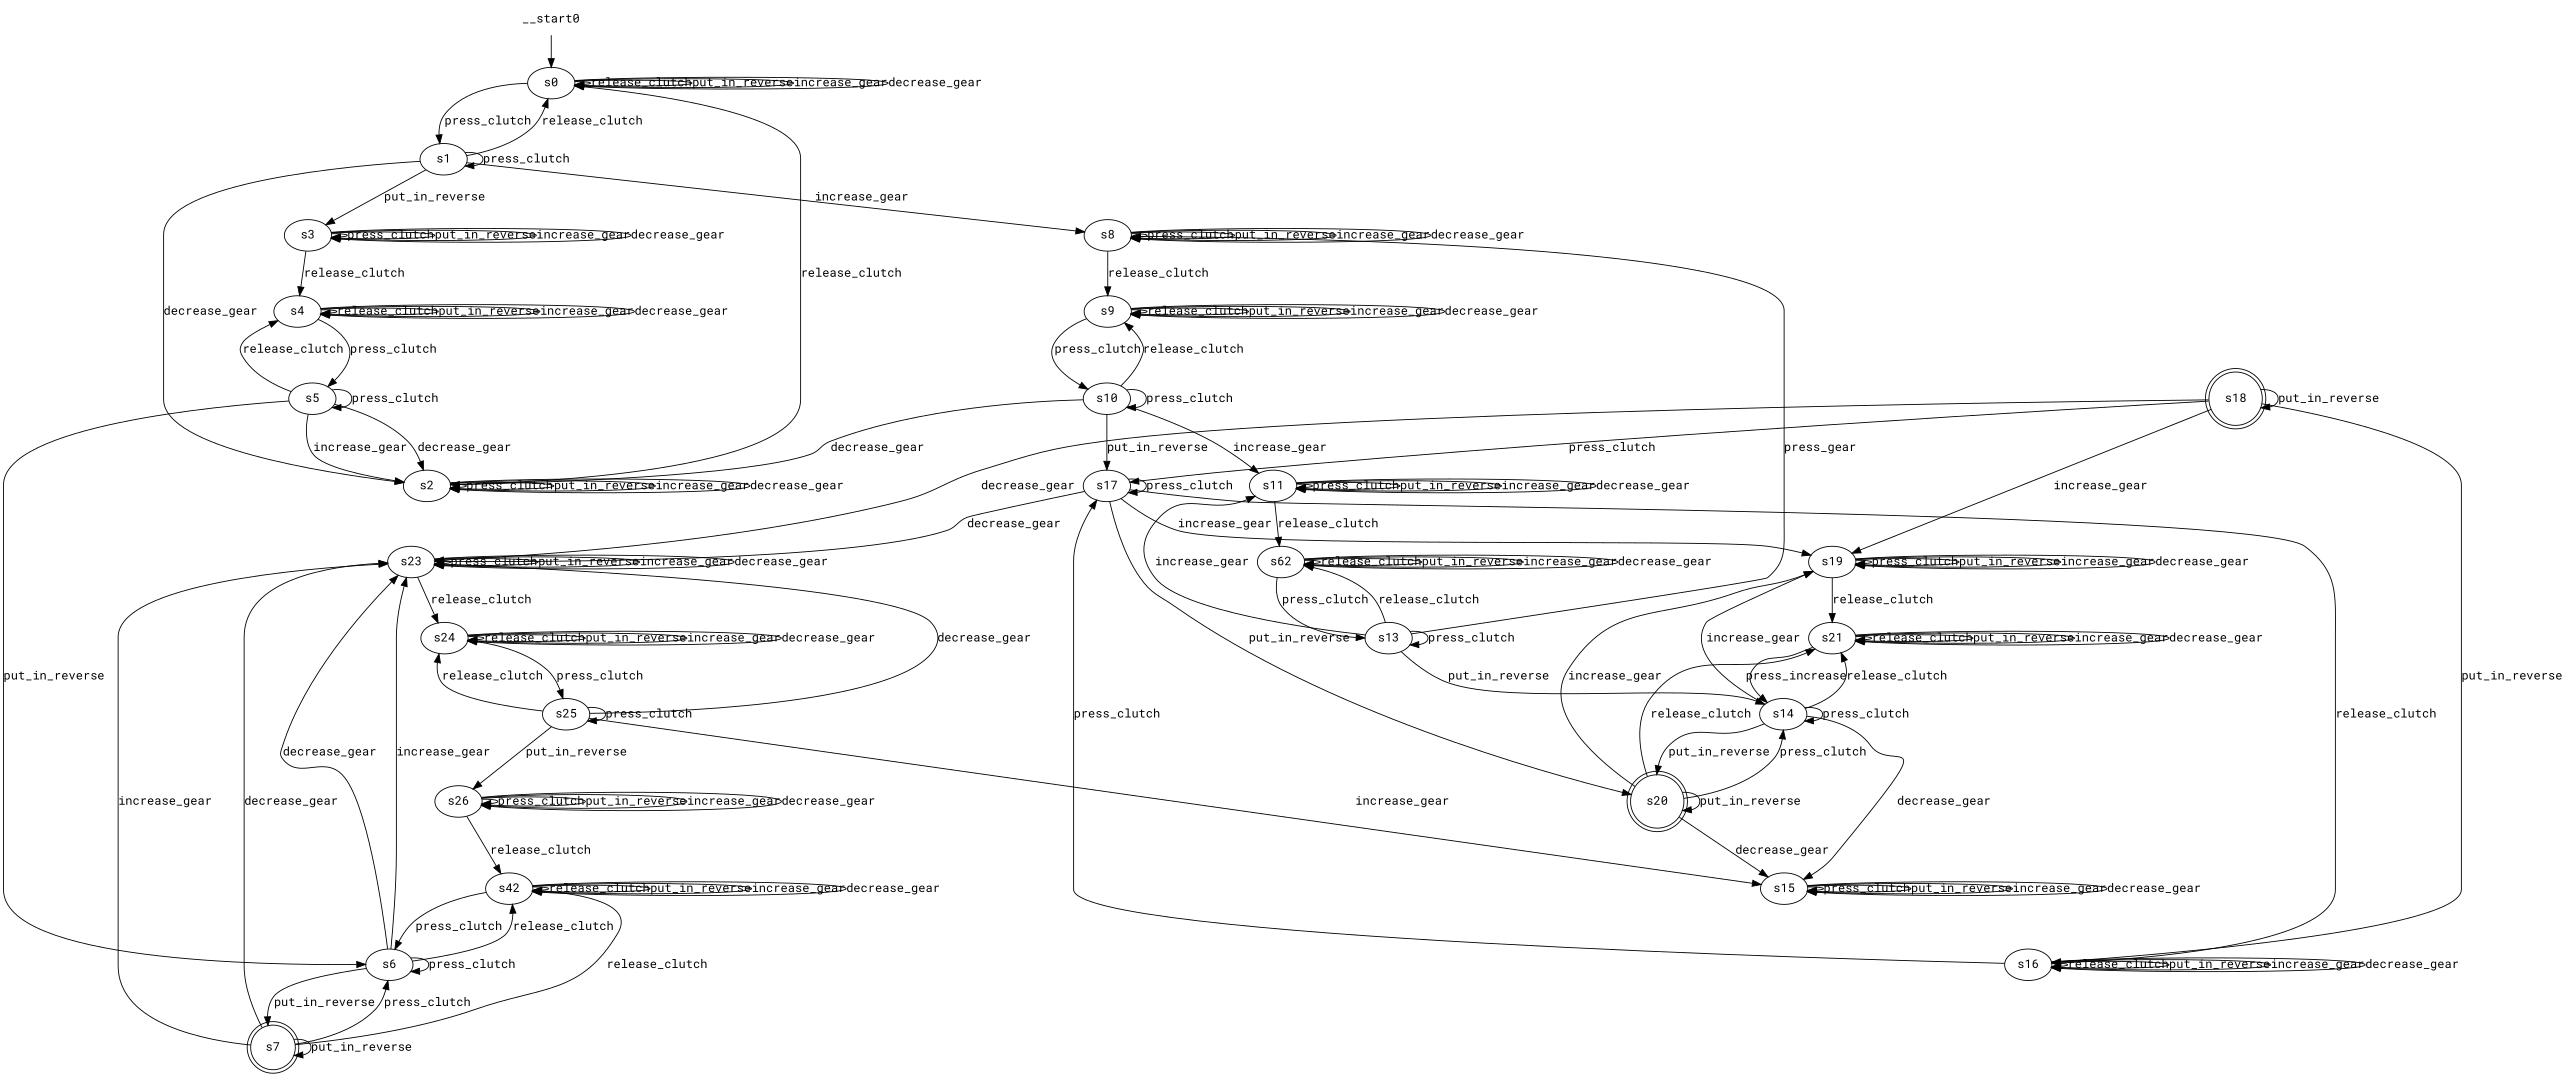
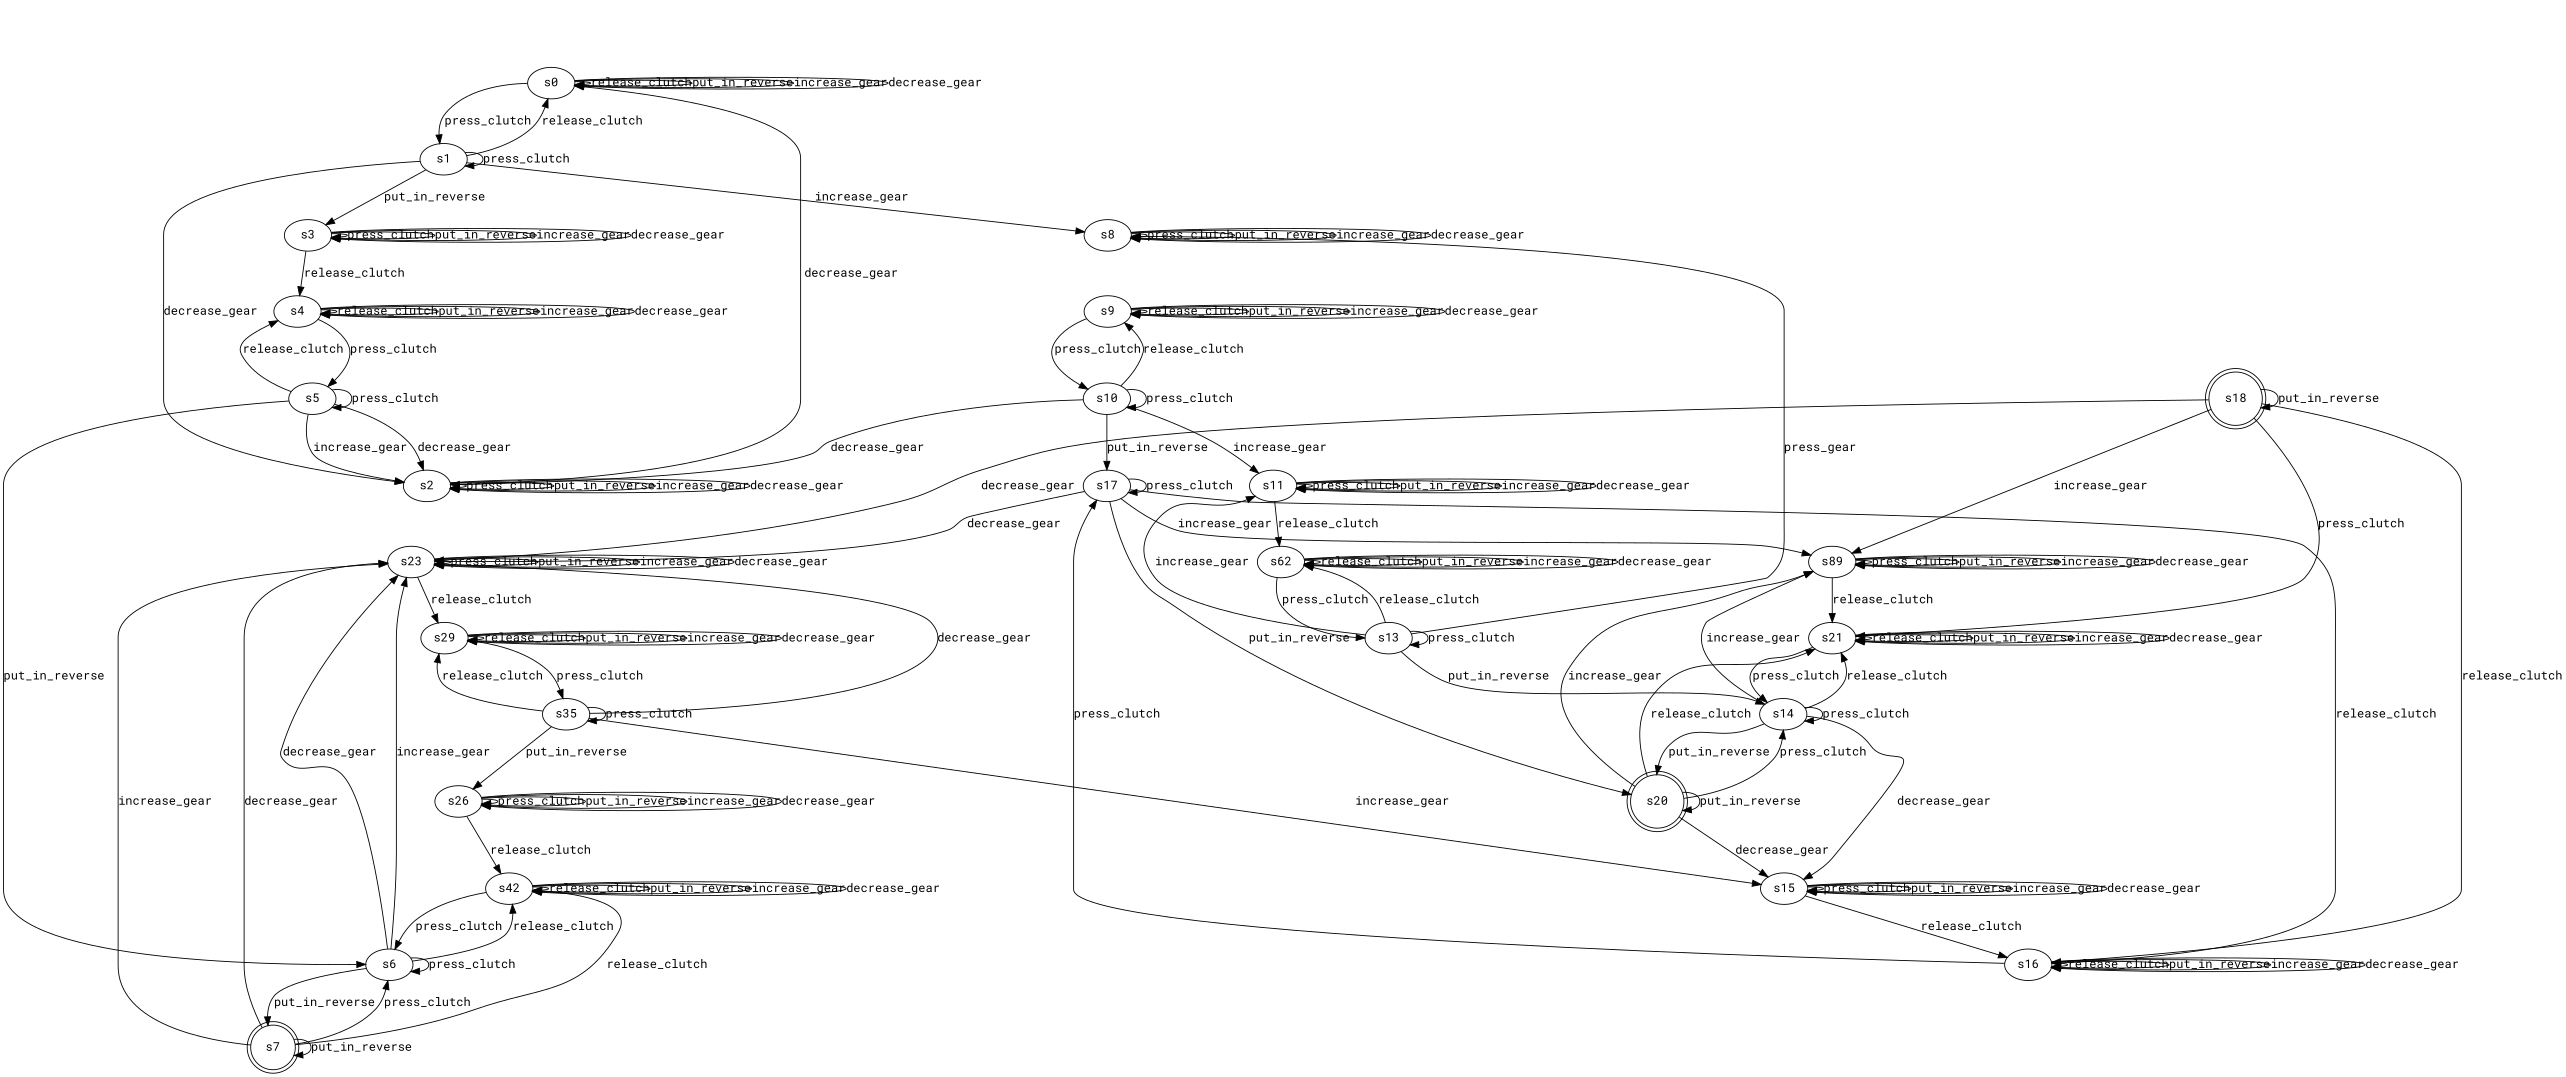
node "__start0": removed
edge "s8" -> "s9": removed, label "release_clutch"
edge "s2" -> "s0": label "release_clutch" -> "decrease_gear"
edge "s18" -> "s17": now "s18" -> "s21"
node "s19": label "s19" -> "s89"
node "s24": label "s24" -> "s29"
edge "s21" -> "s14": label "press_increase" -> "press_clutch"
edge "s18" -> "s16": label "put_in_reverse" -> "release_clutch"
node "s25": label "s25" -> "s35"
edge "s15" -> "s16": added, label "release_clutch"
